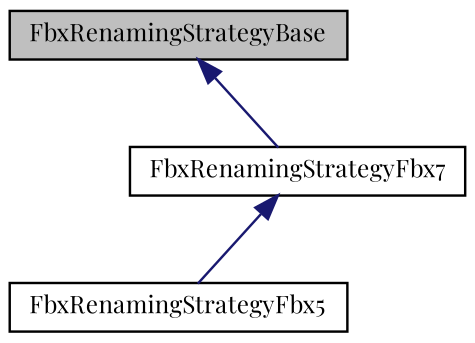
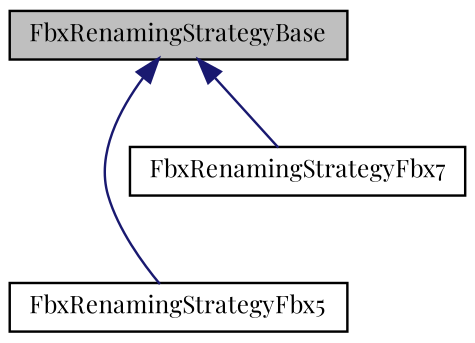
edge "FbxRenamingStrategyFbx5" -> "FbxRenamingStrategyFbx7": now "FbxRenamingStrategyFbx5" -> "FbxRenamingStrategyBase"
